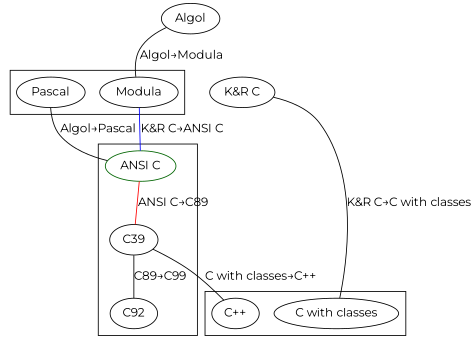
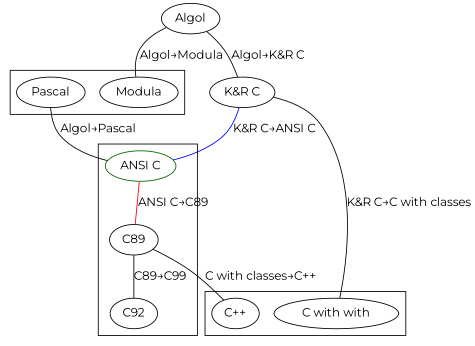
edge "Algol" -- "K&R C": added, label "Algol→K&R C"
edge "Modula" -- "ANSI C": now "K&R C" -- "ANSI C"
node "C39": label "C39" -> "C89"
node "C with classes": label "C with classes" -> "C with with"
